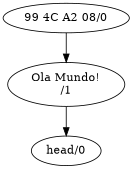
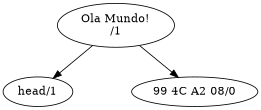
edge "99 4C A2 08/0" -> "Ola Mundo! /1": reversed
node "head/0": label "head/0" -> "head/1"
